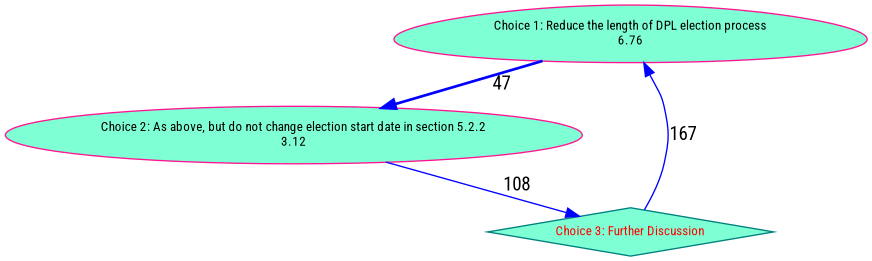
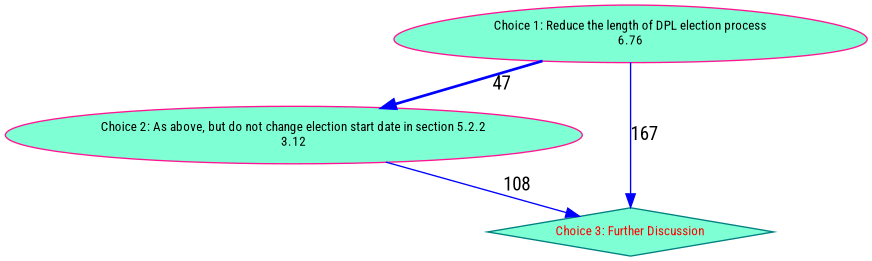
edge "Choice 3: Further Discussion" -> "Choice 1: Reduce the length of DPL election process 6.76": reversed
